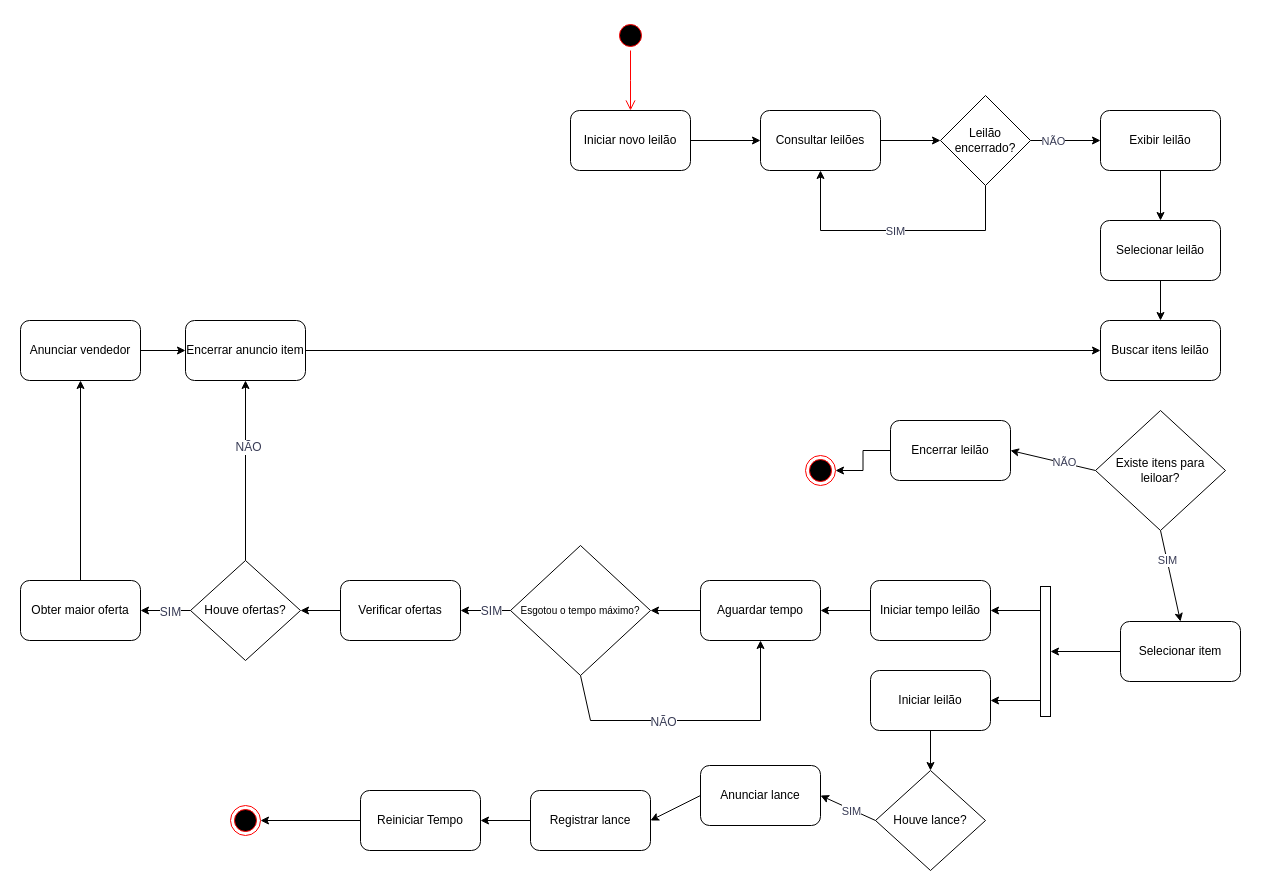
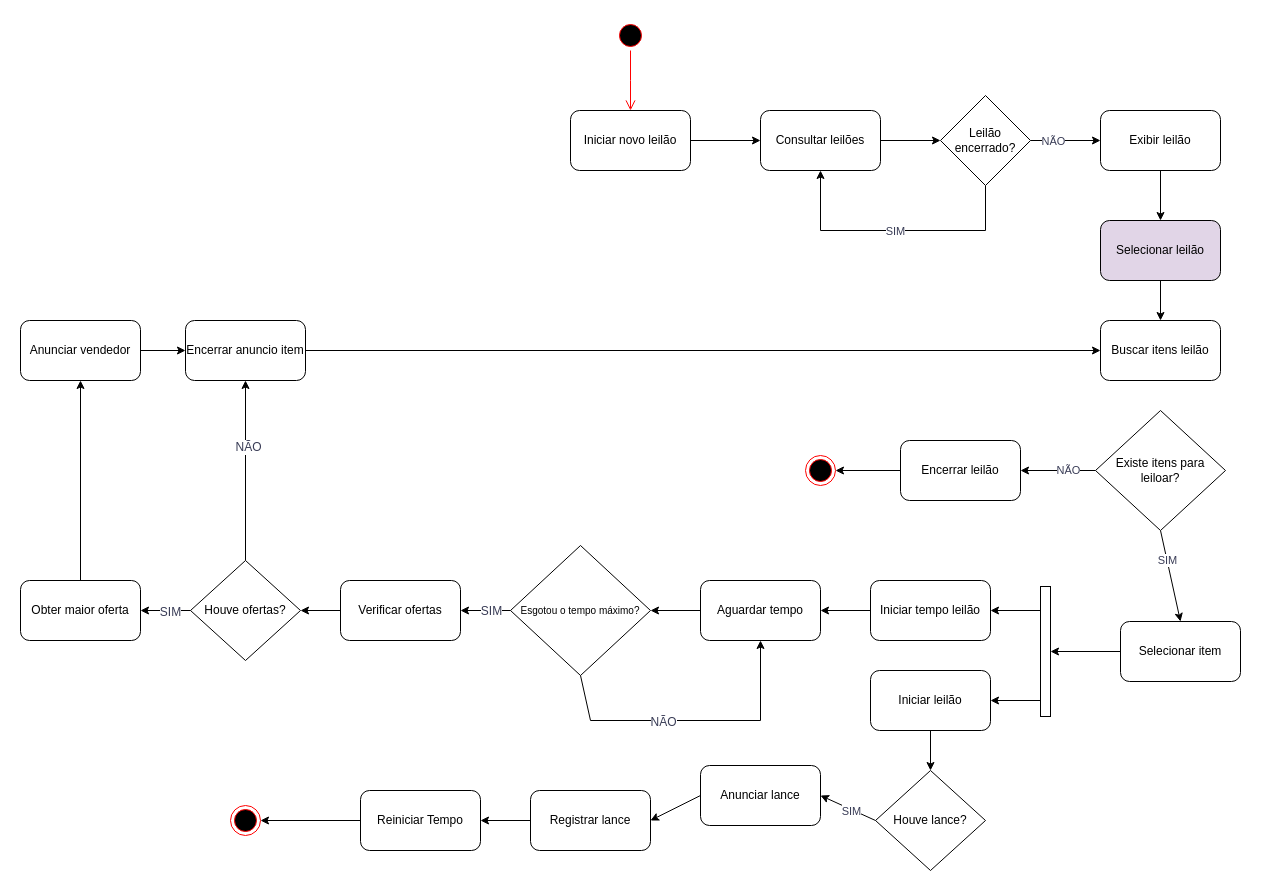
node "Selecionar leilão": fillcolor #ffffff -> #e1d5e7
node "Encerrar leilão": moved (951, 451) -> (961, 471)
